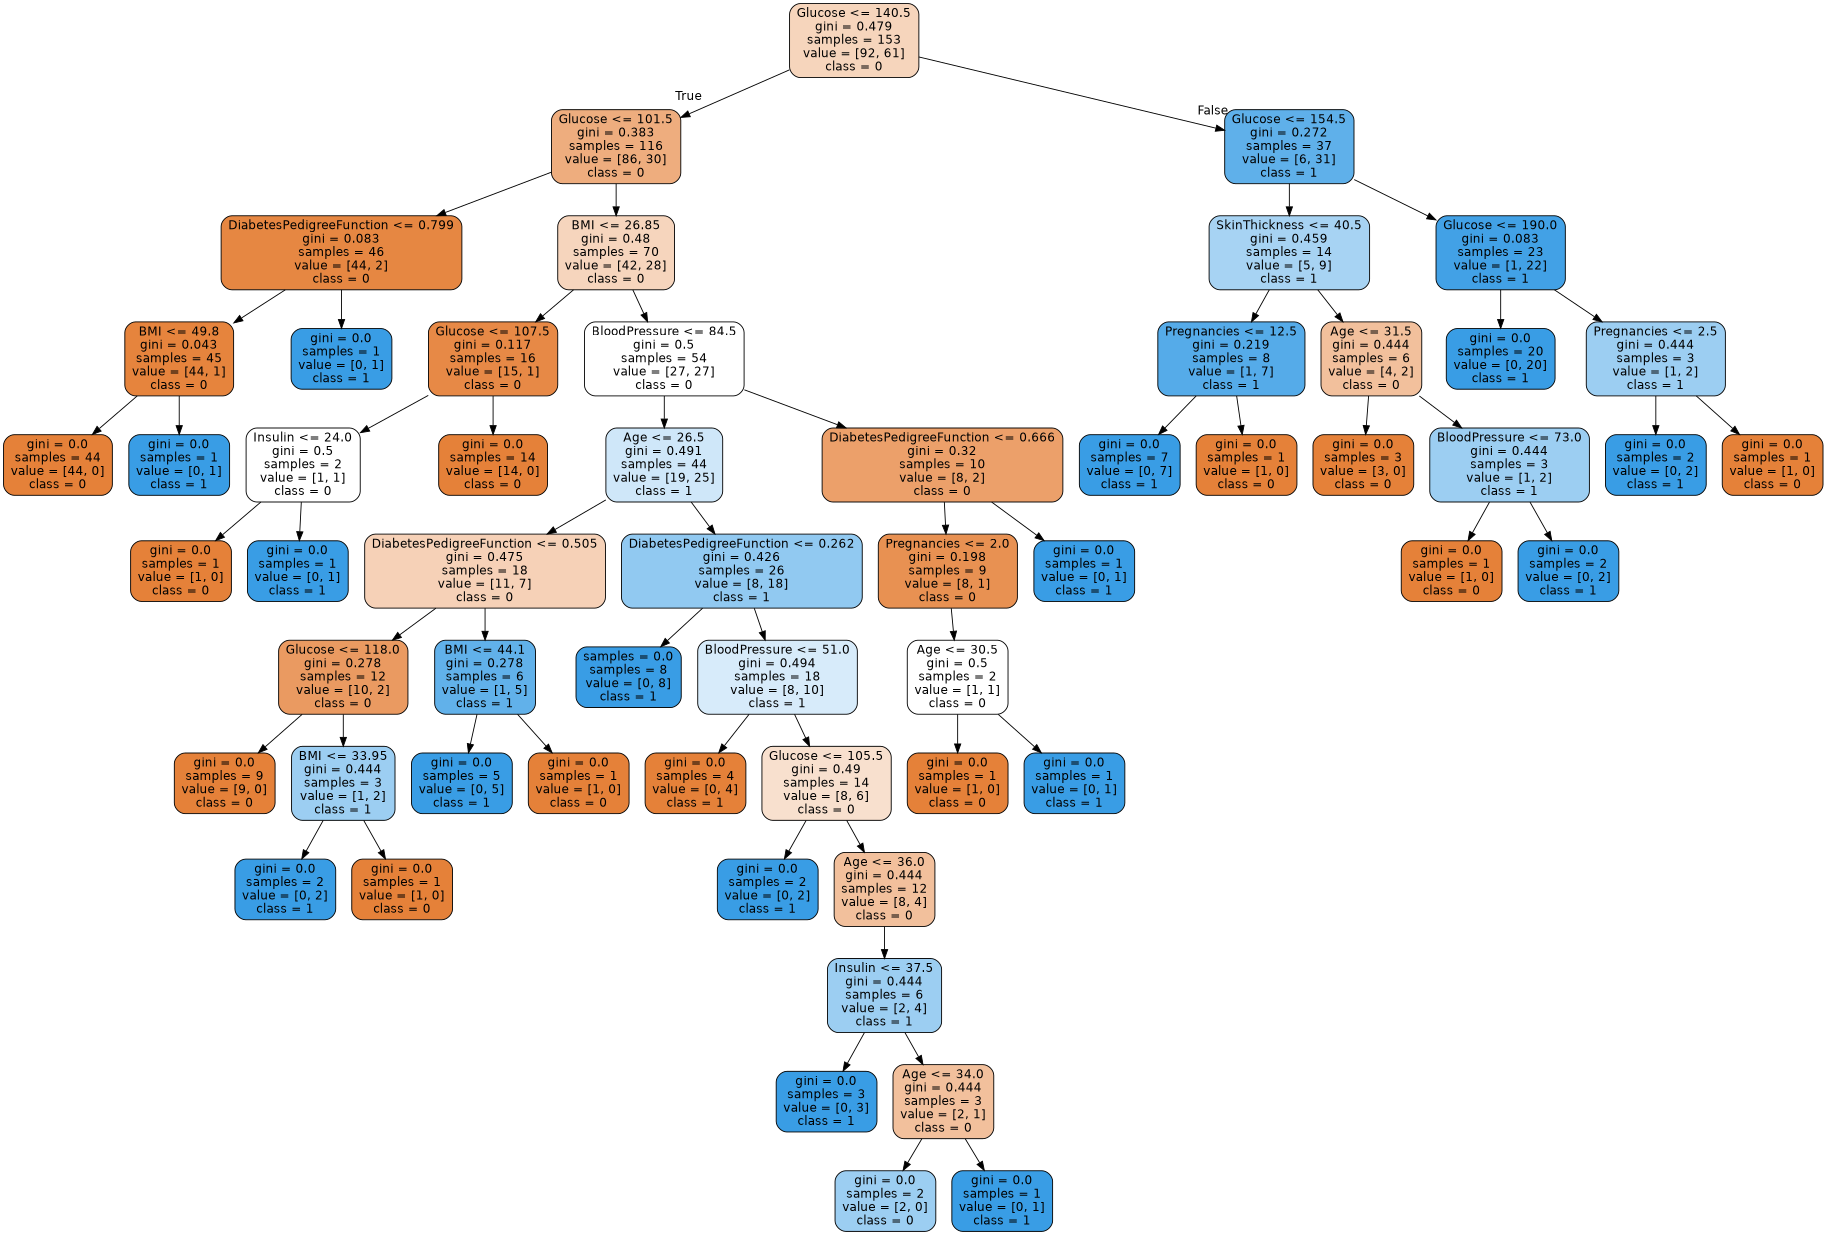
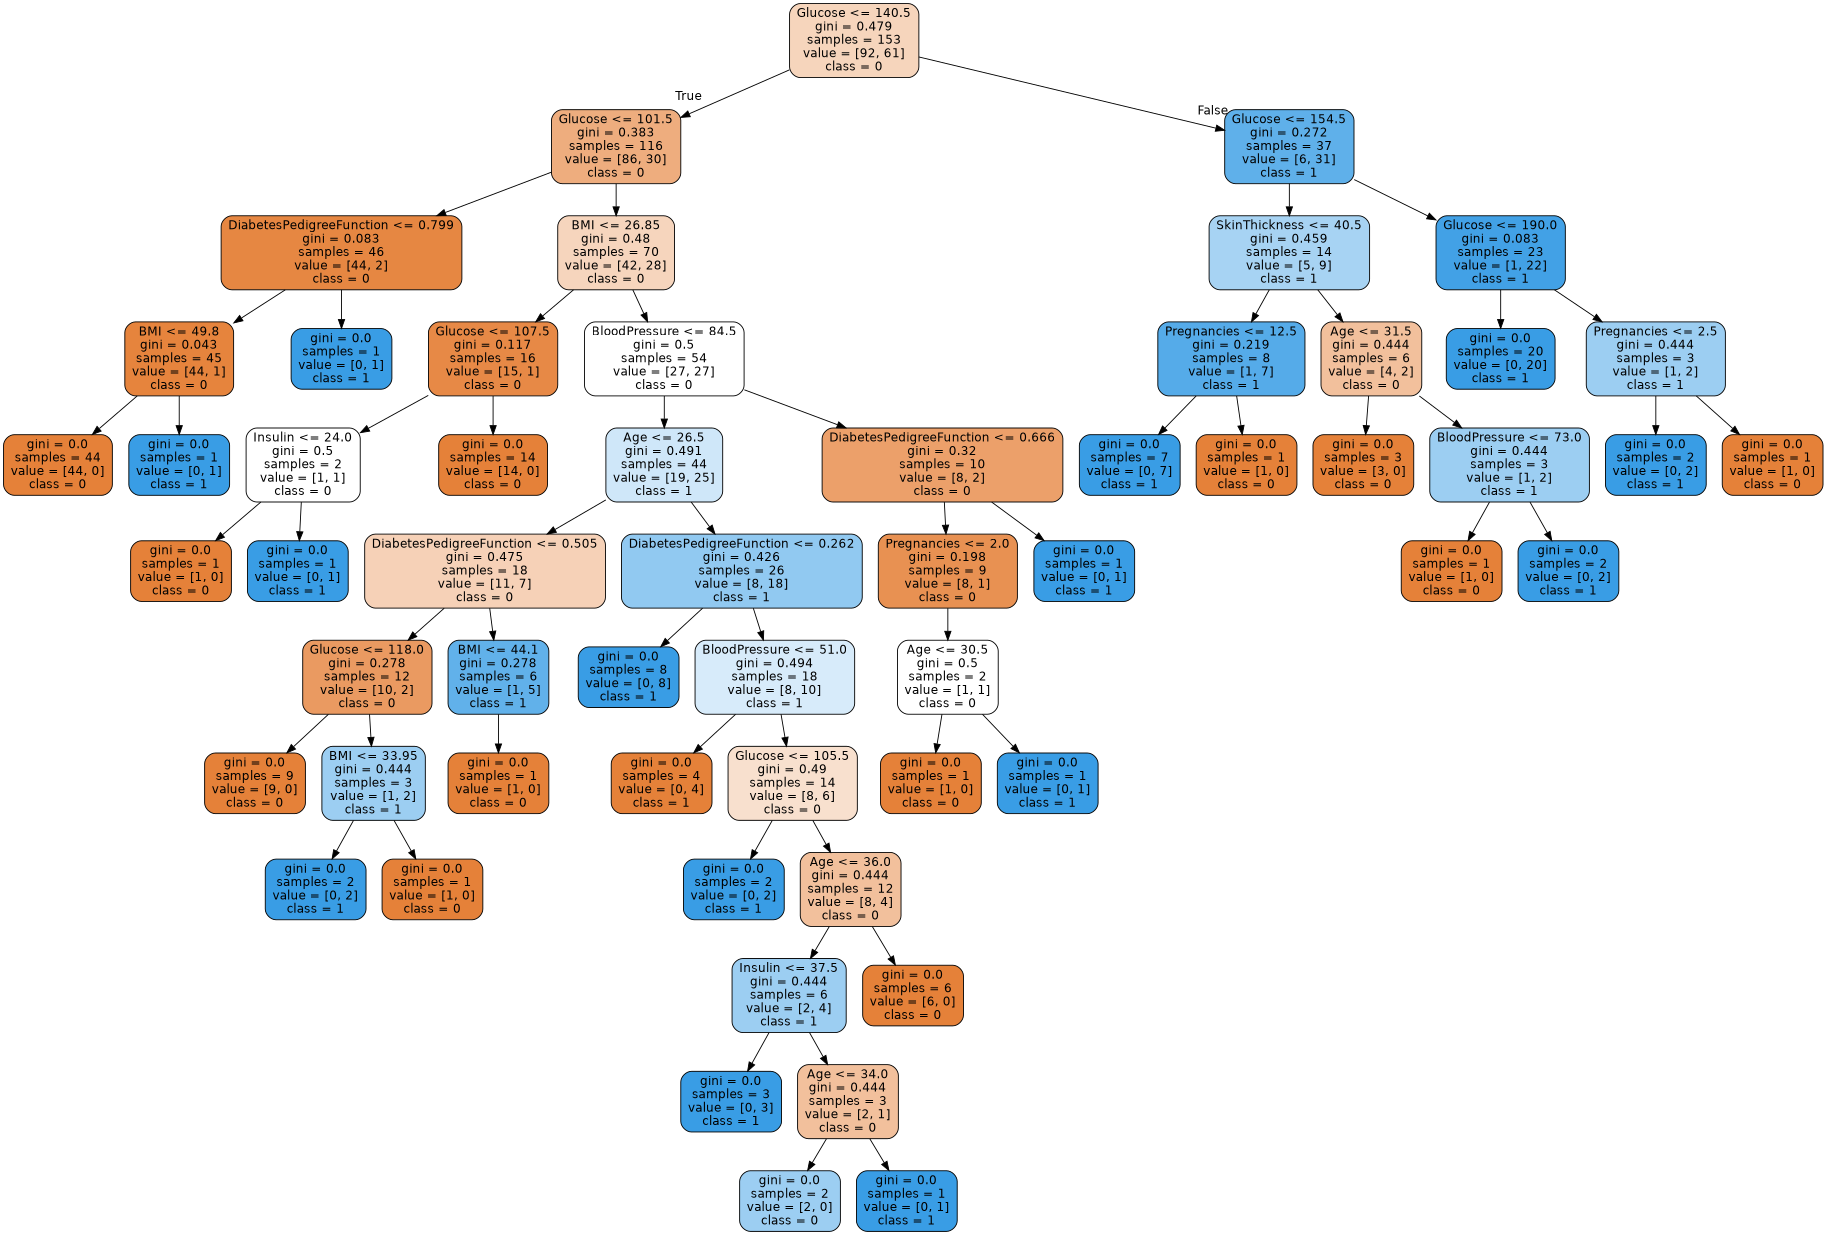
node "samples = 0.0 samples = 8 value = [0, 8] class = 1": label "samples = 0.0 samples = 8 value = [0, 8] class = 1" -> "gini = 0.0 samples = 8 value = [0, 8] class = 1"
node "gini = 0.0 samples = 5 value = [0, 5] class = 1": removed
node "gini = 0.0 samples = 6 value = [6, 0] class = 0": added
